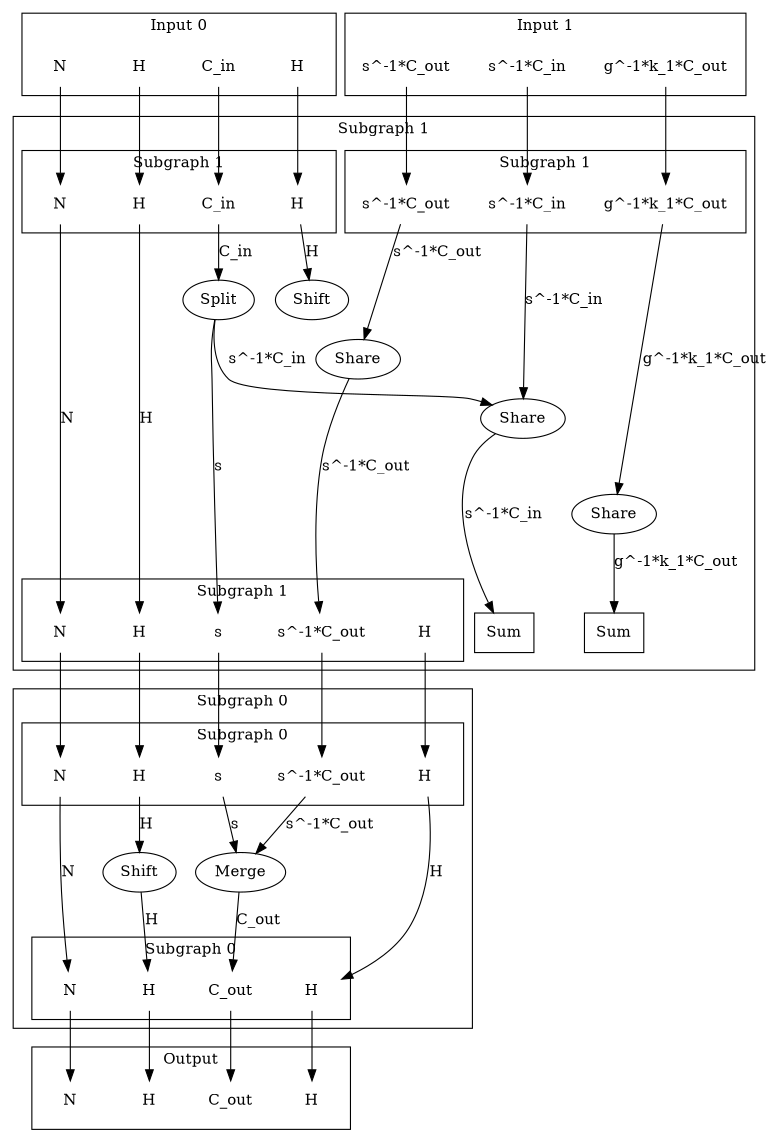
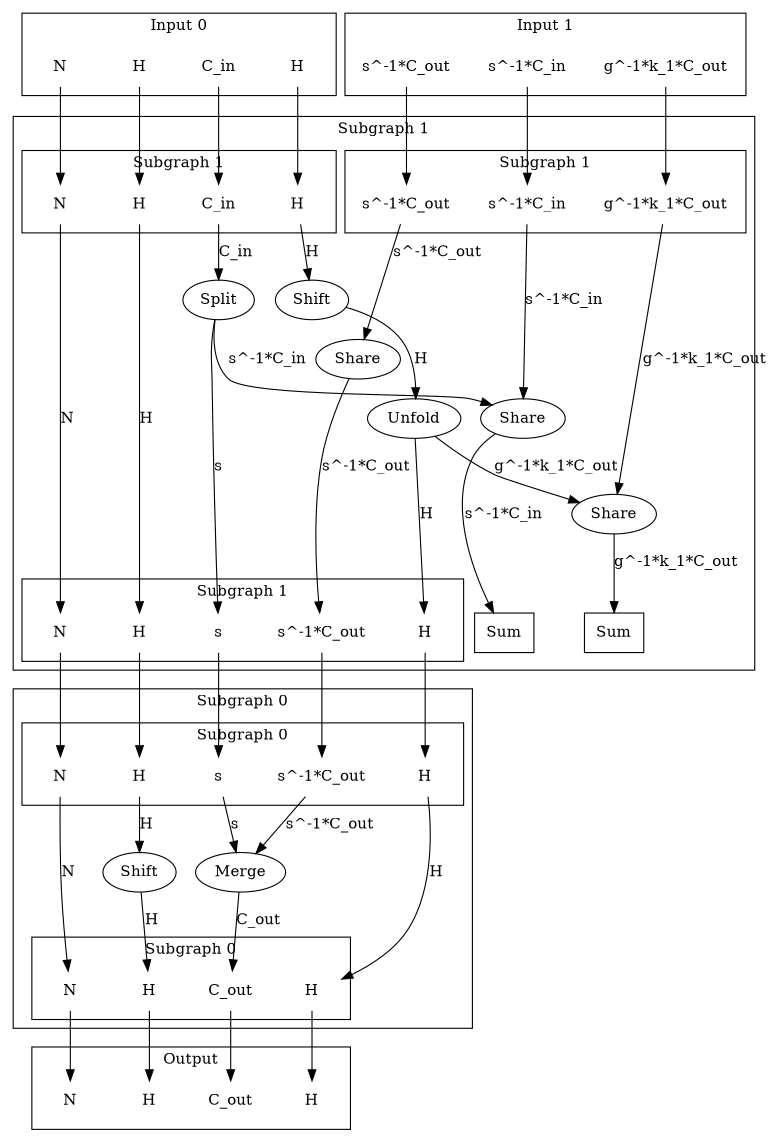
node "Unfold": added
